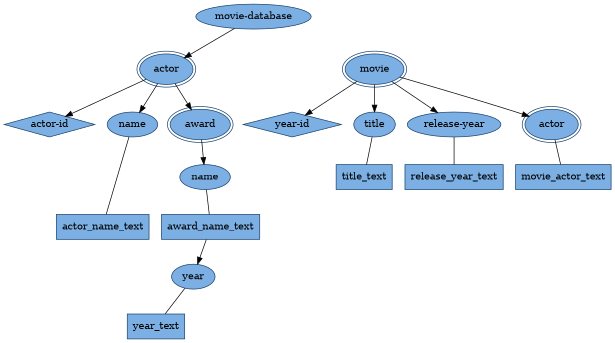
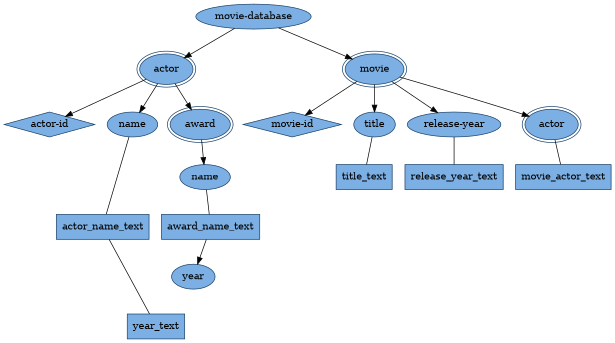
edge "movie-database" -> "movie": added
node "year-id": label "year-id" -> "movie-id"
edge "year" -- "year_text": now "actor_name_text" -- "year_text"
